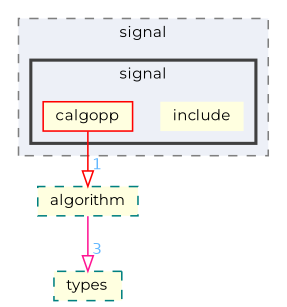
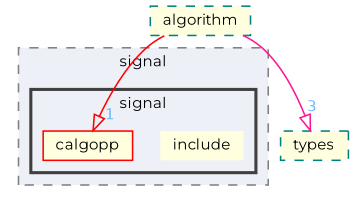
edge "calgopp" -> "algorithm": reversed
